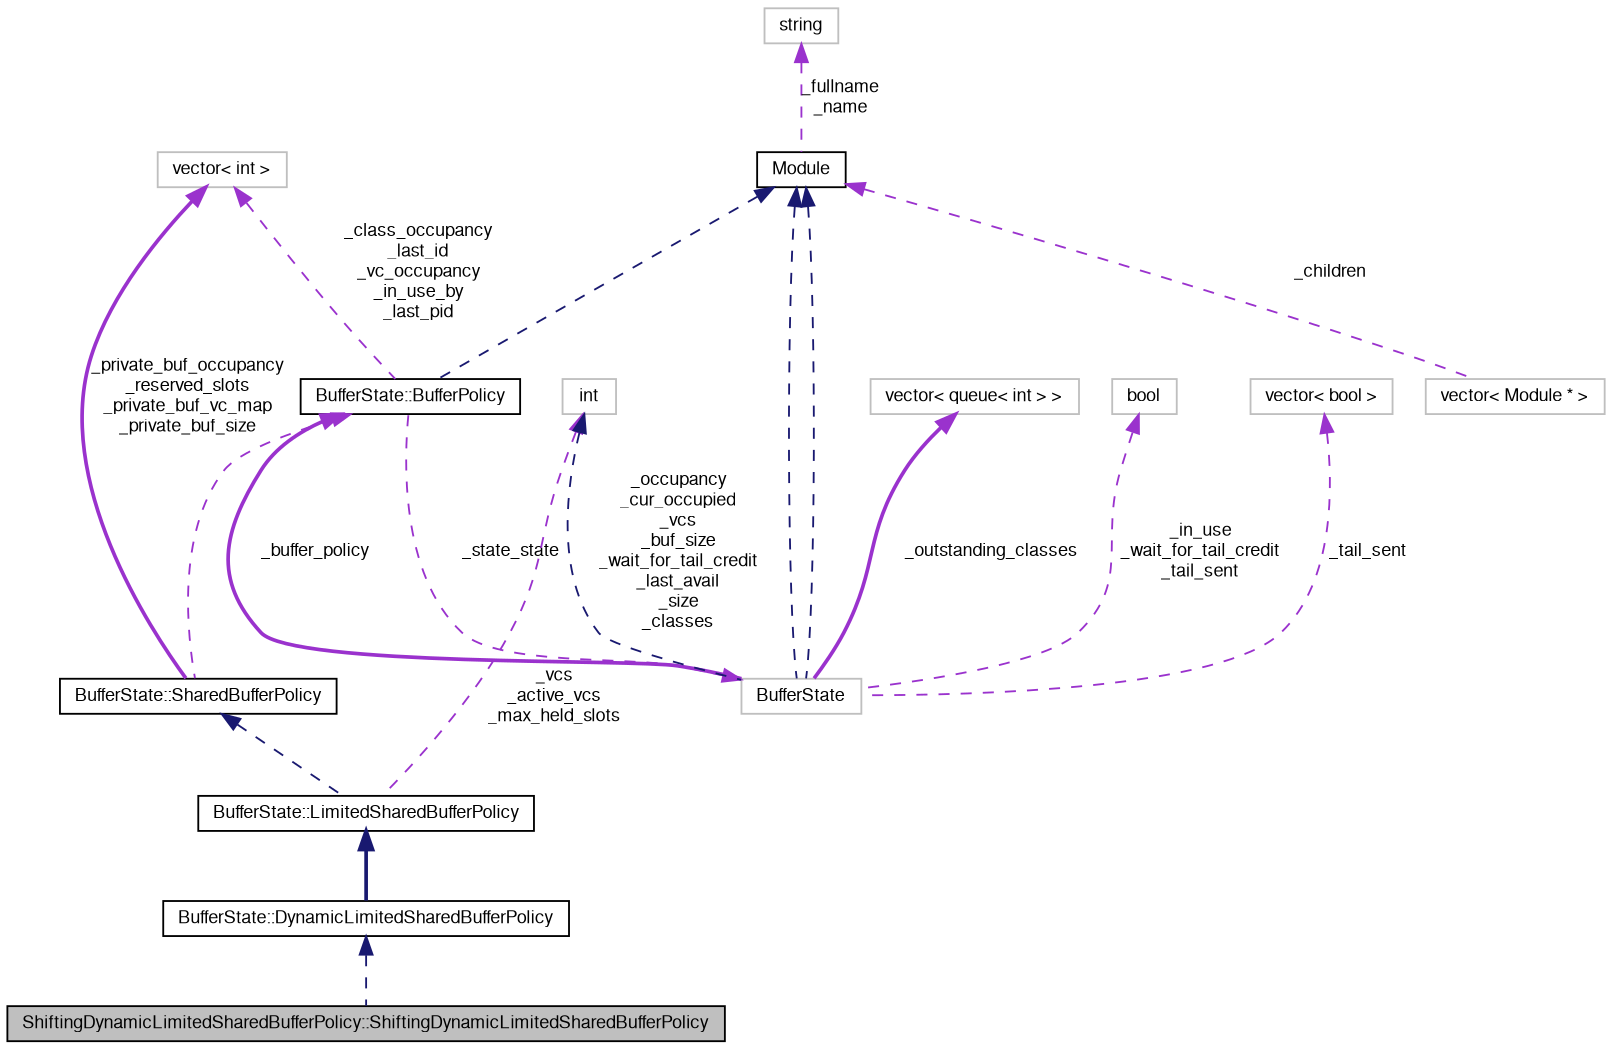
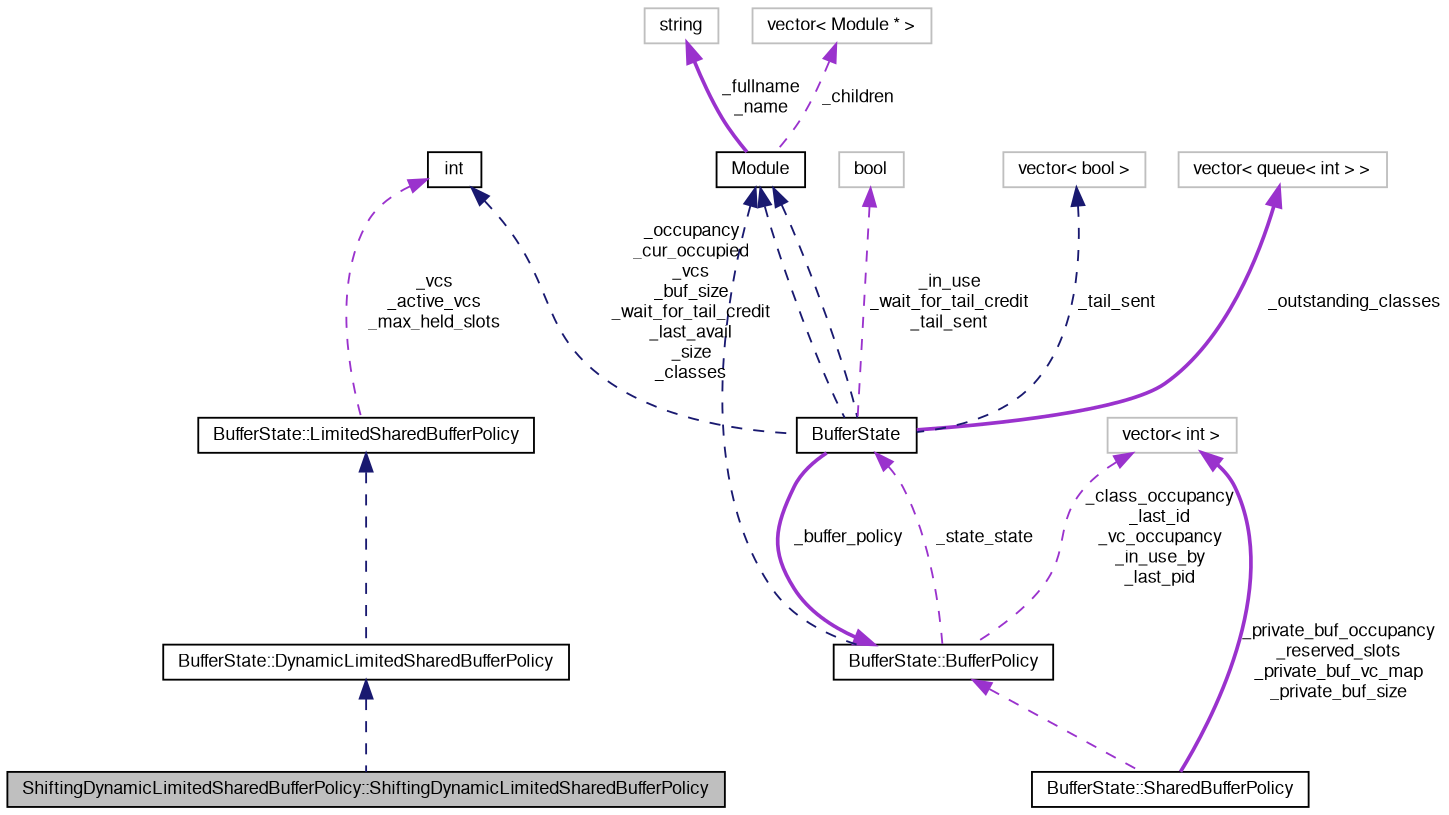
edge "Module" -> "string": style dashed -> bold
edge "vector< Module * >" -> "Module": reversed
node "int": color grey75 -> black
edge "BufferState" -> "vector< bool >": color darkorchid3 -> midnightblue
node "BufferState": color grey75 -> black
edge "BufferState::LimitedSharedBufferPolicy" -> "BufferState::SharedBufferPolicy": removed
edge "BufferState::DynamicLimitedSharedBufferPolicy" -> "BufferState::LimitedSharedBufferPolicy": style bold -> dashed
